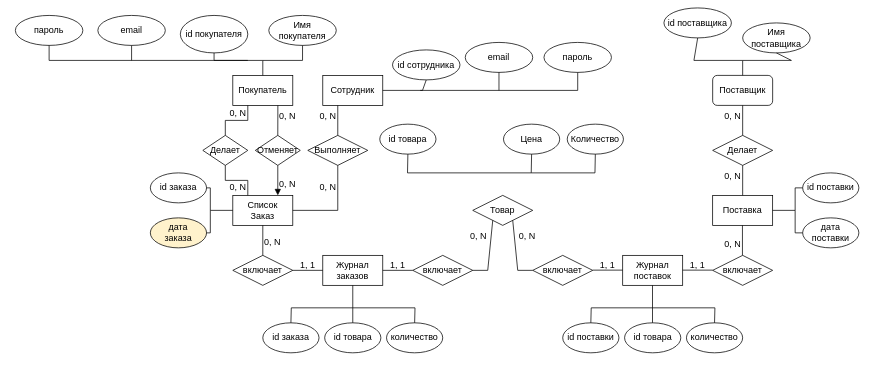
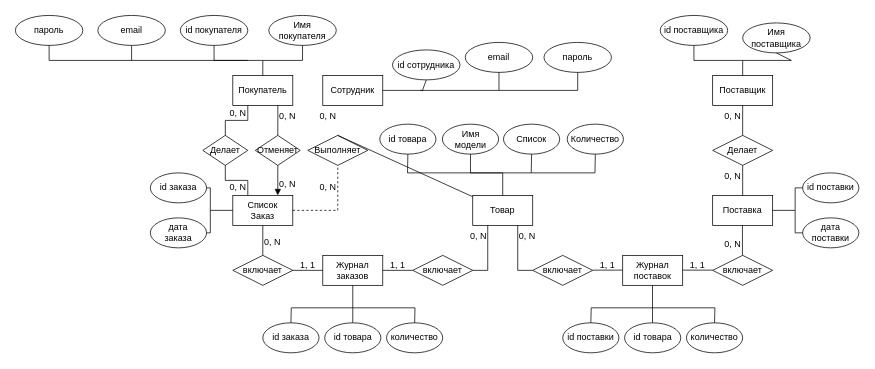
node "id поставщика": moved (698, 23) -> (694, 30)
node "id покупателя": size 68x38 -> 68x30
node "Поставщик": shape rounded rectangle -> rectangle
edge "Сотрудник" -- "Выполняет": now "Товар" -- "Выполняет"
node "Имя модели": added
node "Цена": label "Цена" -> "Список"
edge "Имя модели" -- "Товар": added
edge "Выполняет" -- "Список Заказ": style solid -> dashed
node "Товар": shape diamond -> rectangle
node "дата заказа": fillcolor #fff2cc -> #ffffff
